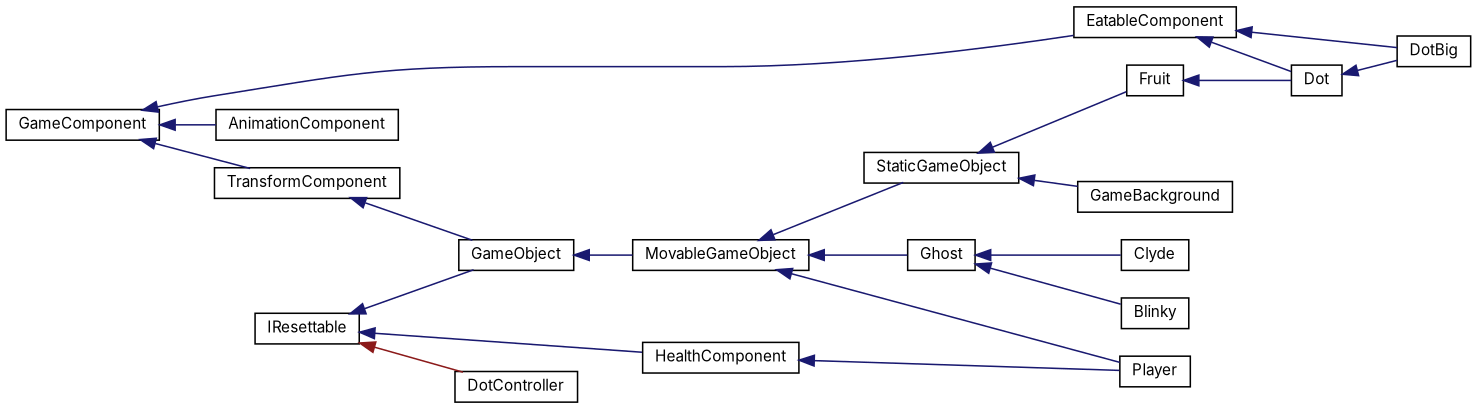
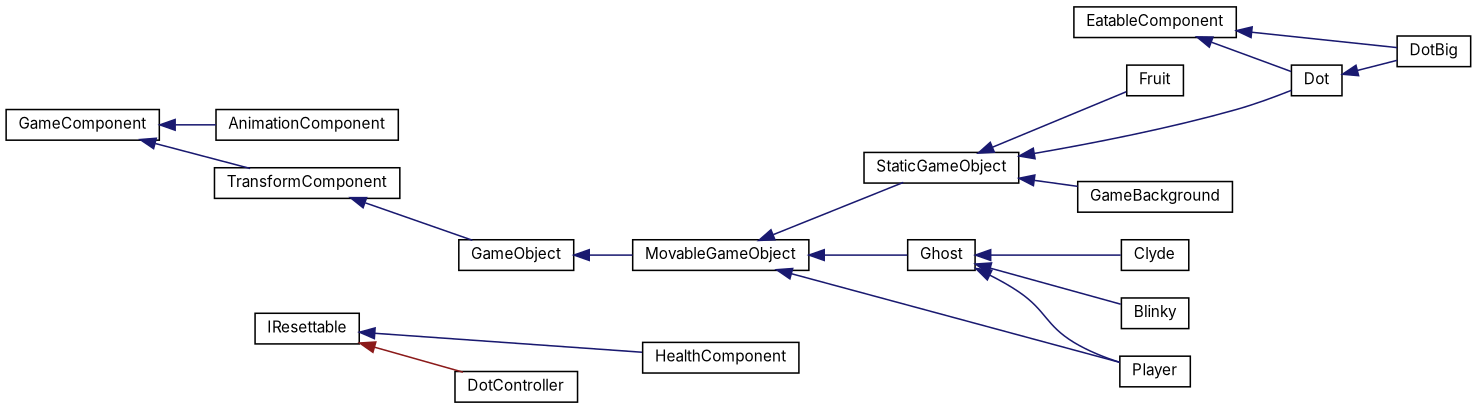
edge "EatableComponent" -> "GameComponent": removed
edge "Dot" -> "Fruit": now "Dot" -> "StaticGameObject"
edge "GameObject" -> "IResettable": removed
edge "Player" -> "HealthComponent": now "Player" -> "Ghost"
